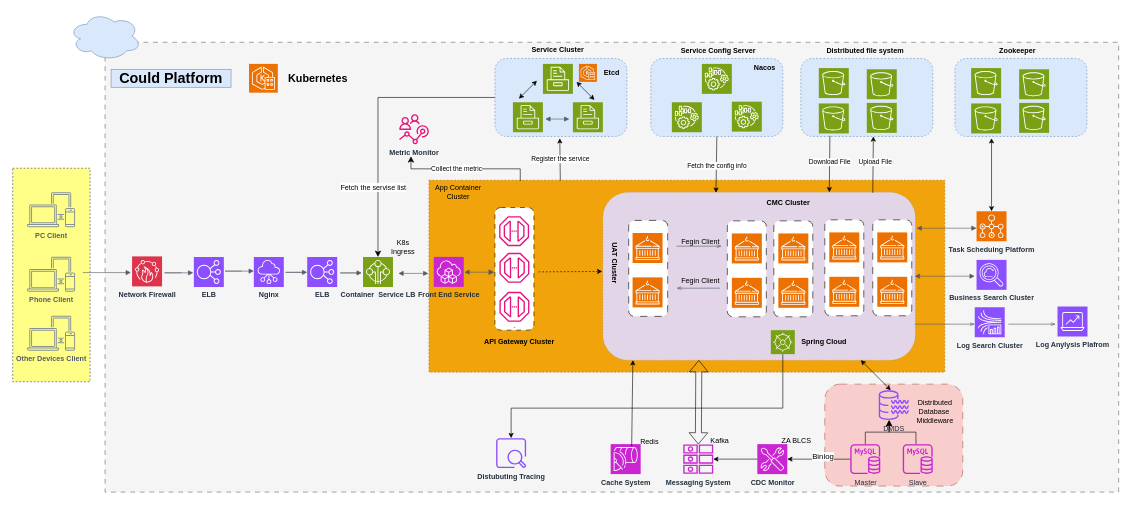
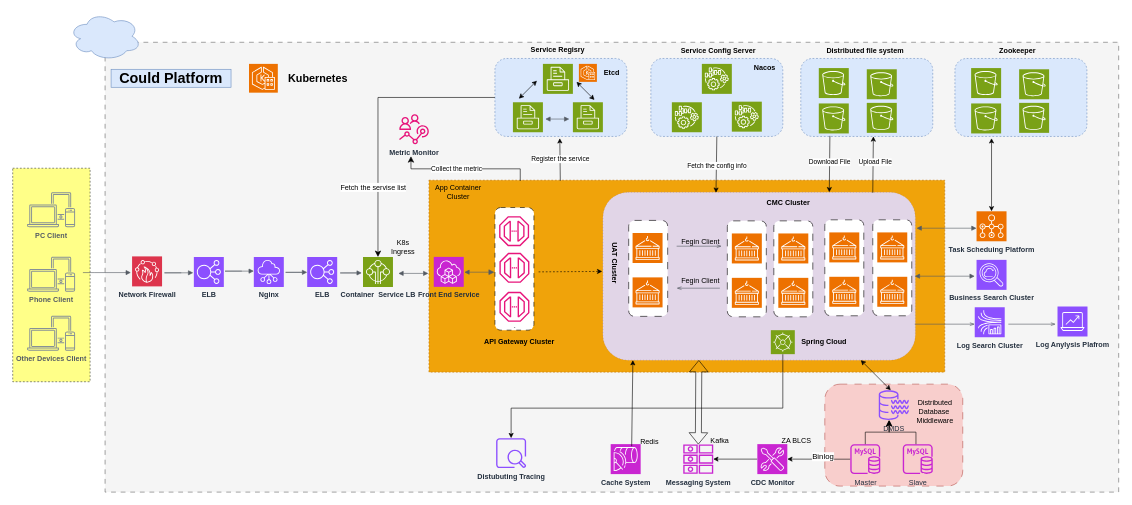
node "Service Cluster": label "Service Cluster" -> "Service Regisry"
